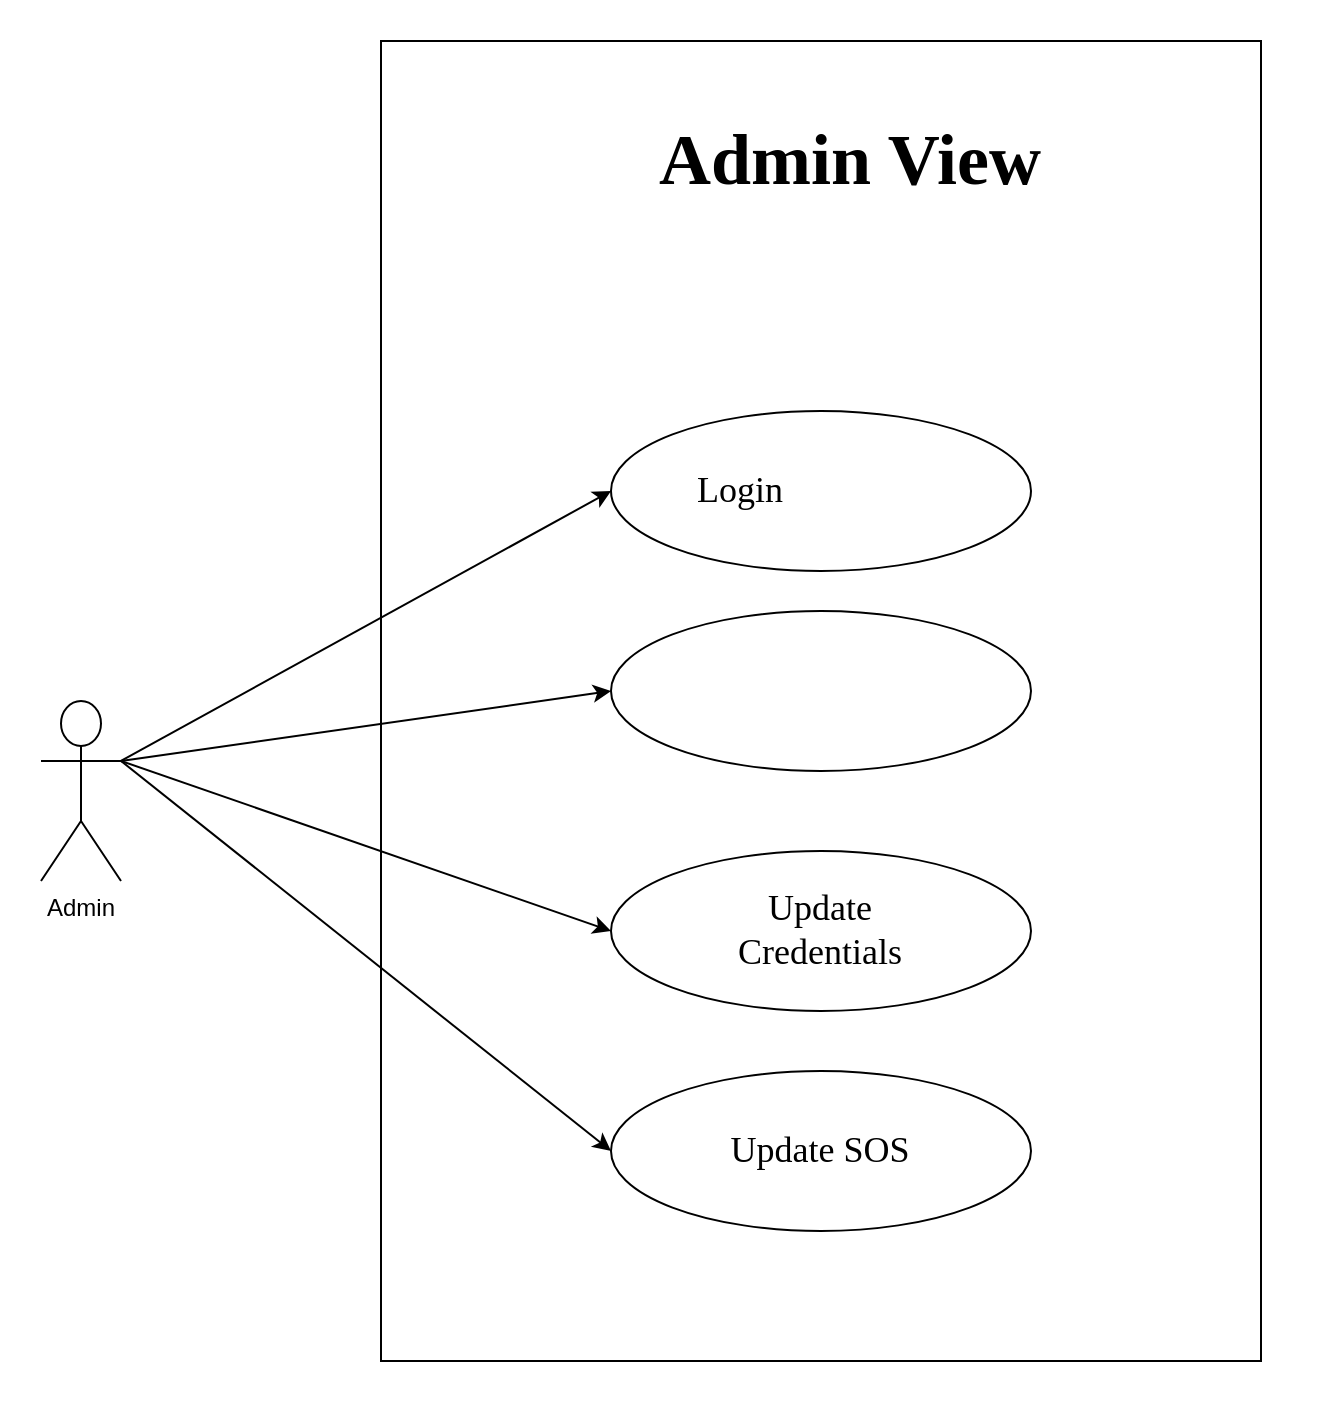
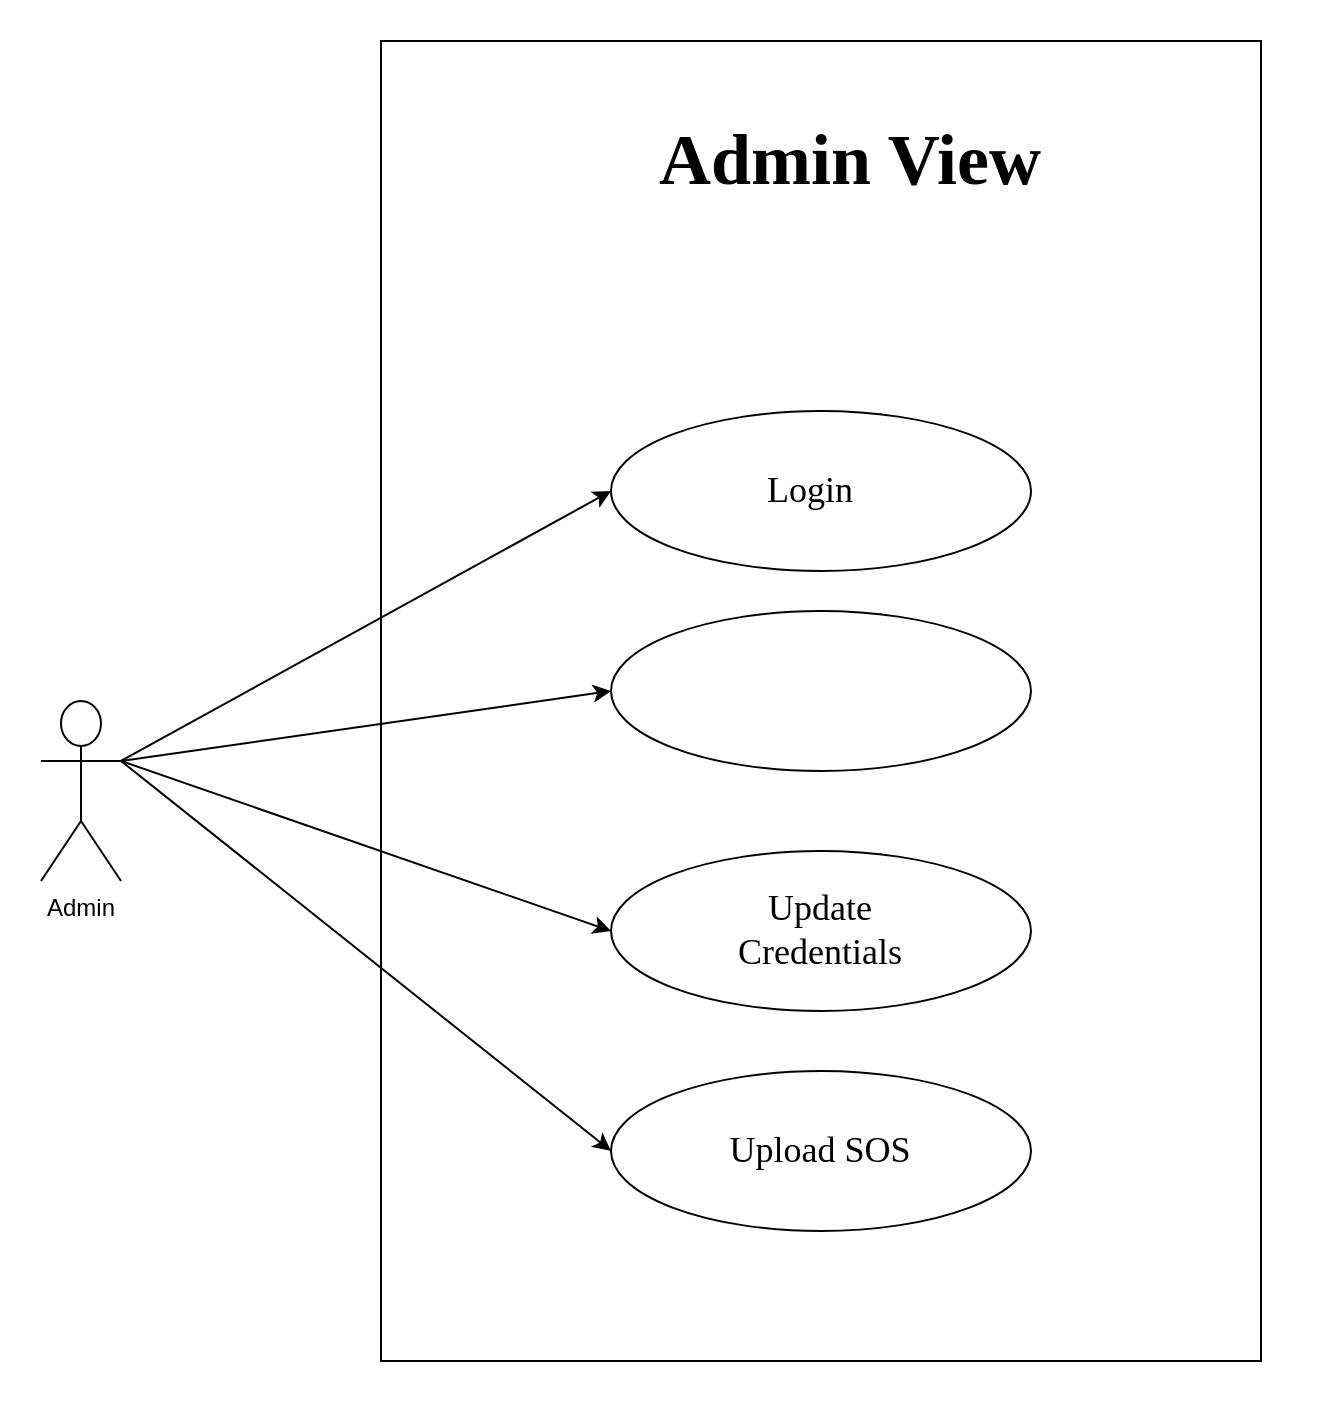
node "Login": moved (741, 491) -> (811, 491)
node "Update SOS": label "Update SOS" -> "Upload SOS"
